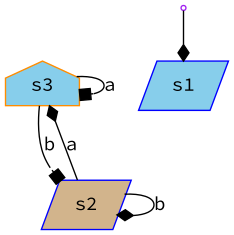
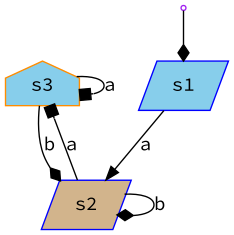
edge "s3" -> "s2": arrowhead box -> diamond
edge "s1" -> "s2": added, label "a"
edge "s2" -> "s3": arrowhead diamond -> box
